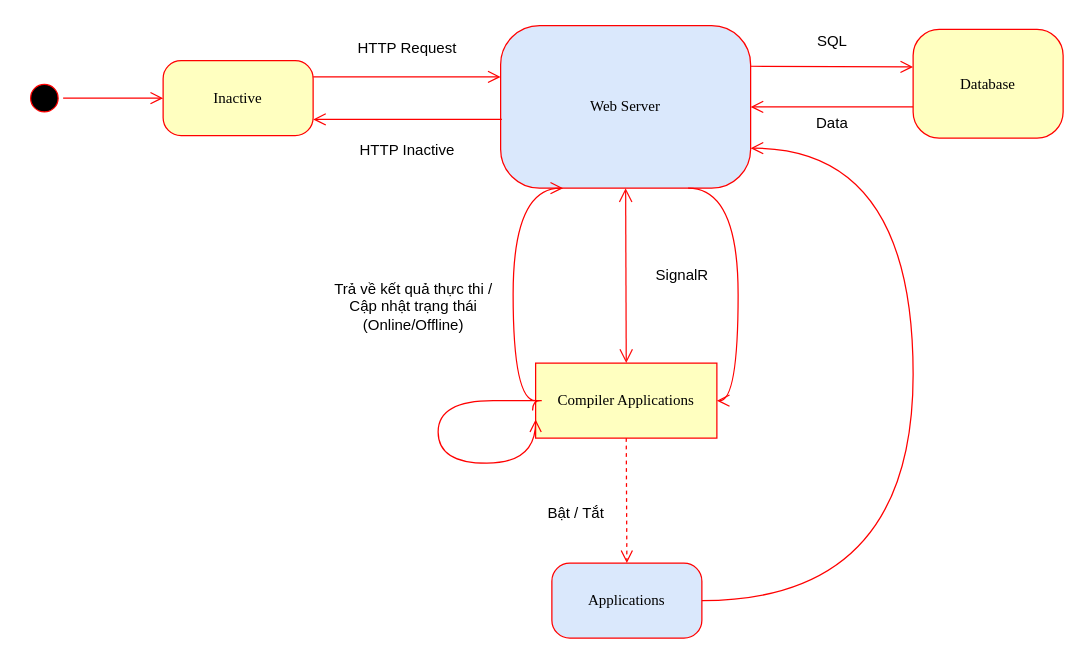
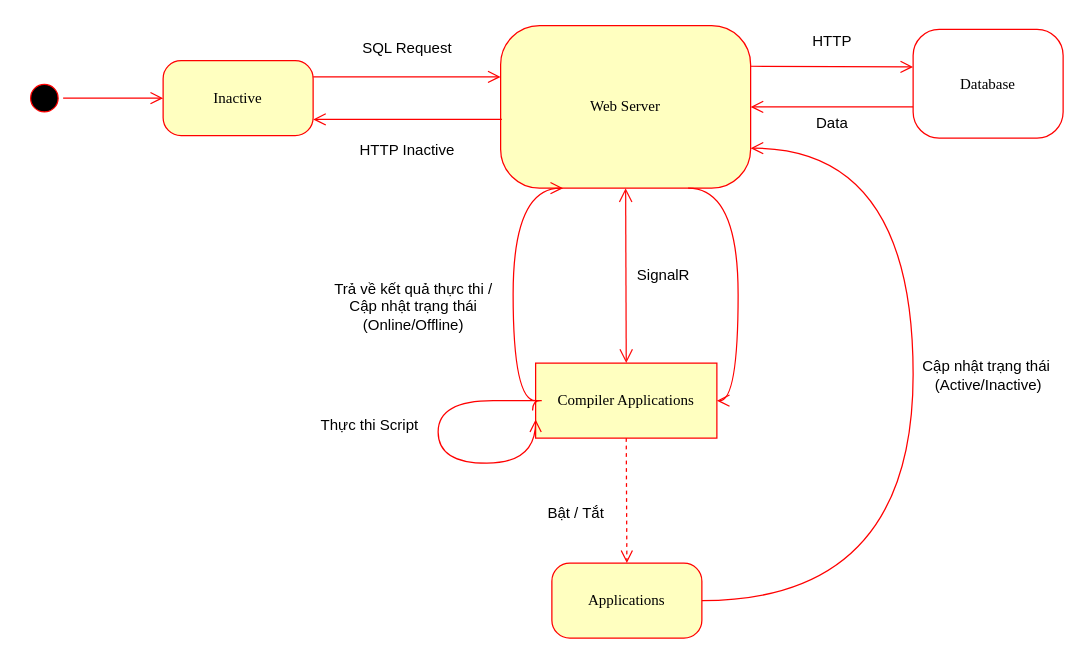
node "SQL": label "SQL" -> "HTTP"
node "HTTP Request": label "HTTP Request" -> "SQL Request"
node "Database": fillcolor #ffffc0 -> #ffffff
node "Web Server": fillcolor #dae8fc -> #ffffc0
node "SignalR": moved (682, 276) -> (663, 276)
node "Cập nhật trạng thái (Active/Inactive)": added
node "Thực thi Script": added
node "Applications": fillcolor #dae8fc -> #ffffc0
